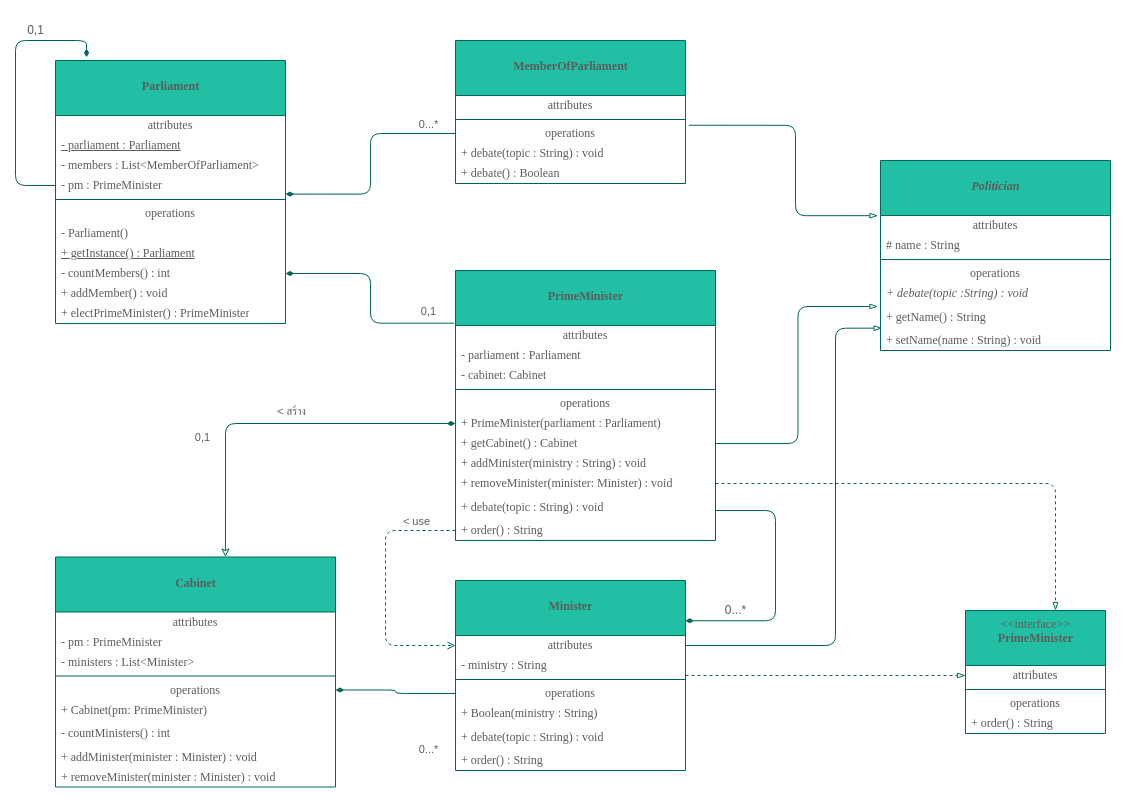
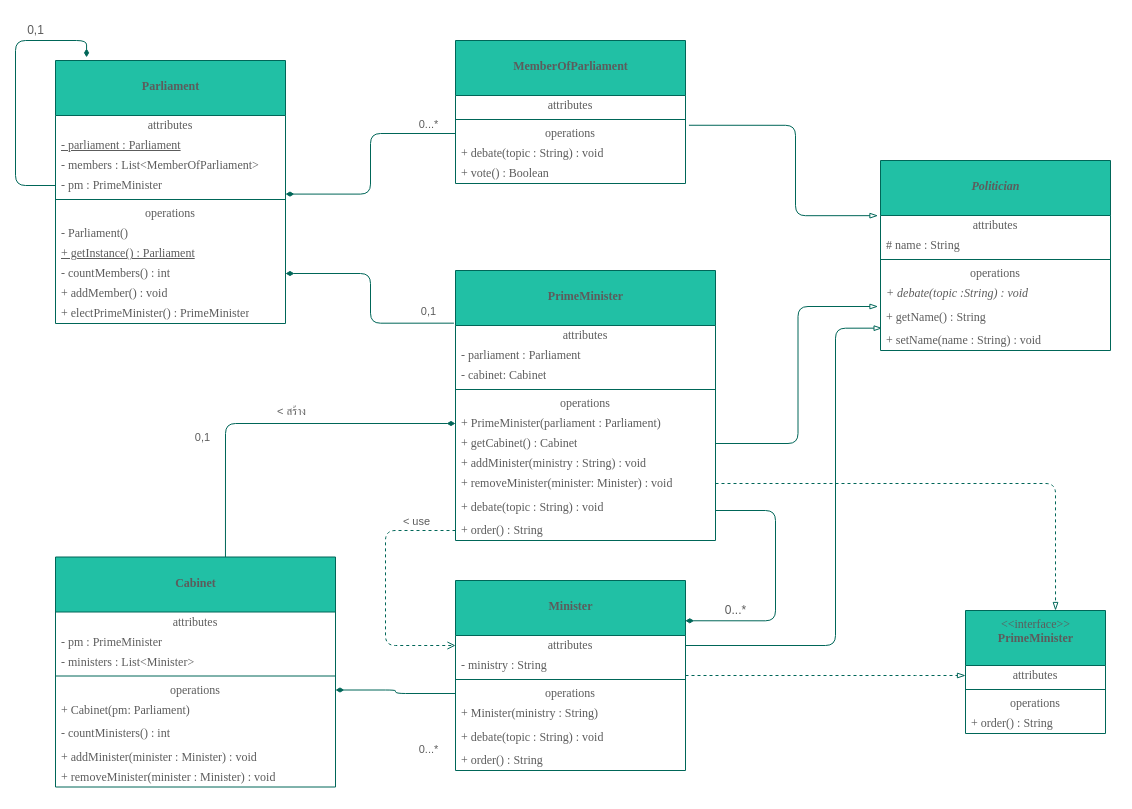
node "+ debate() : Boolean": label "+ debate() : Boolean" -> "+ vote() : Boolean"
edge "+ PrimeMinister(parliament : Parliament)" -- "Cabinet": arrowhead classic -> none
node "+ Cabinet(pm: PrimeMinister)": label "+ Cabinet(pm: PrimeMinister)" -> "+ Cabinet(pm: Parliament)"
node "+ Boolean(ministry : String)": label "+ Boolean(ministry : String)" -> "+ Minister(ministry : String)"
